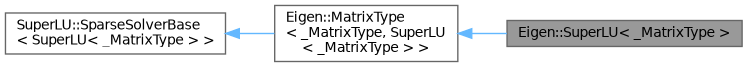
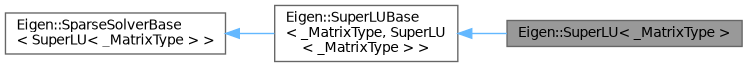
node "SuperLU::SparseSolverBase < SuperLU< _MatrixType > >": label "SuperLU::SparseSolverBase < SuperLU< _MatrixType > >" -> "Eigen::SparseSolverBase < SuperLU< _MatrixType > >"
node "Eigen::MatrixType < _MatrixType, SuperLU < _MatrixType > >": label "Eigen::MatrixType < _MatrixType, SuperLU < _MatrixType > >" -> "Eigen::SuperLUBase < _MatrixType, SuperLU < _MatrixType > >"
